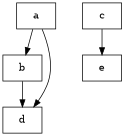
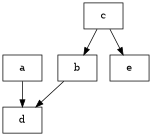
edge "a" -> "b": now "c" -> "b"
